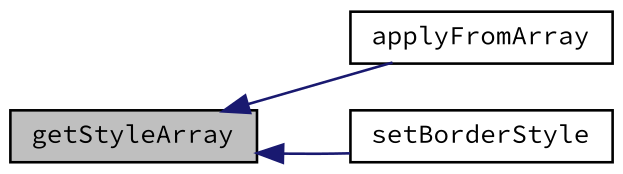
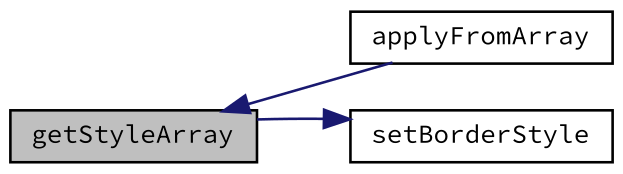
edge "setBorderStyle" -> "getStyleArray": reversed
